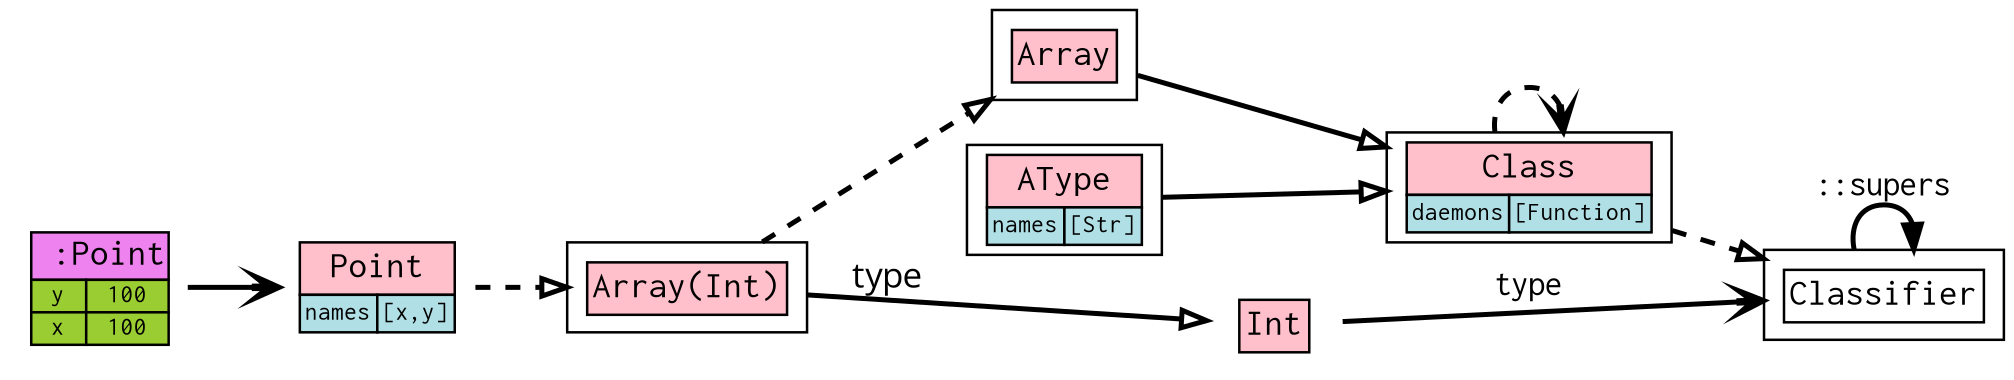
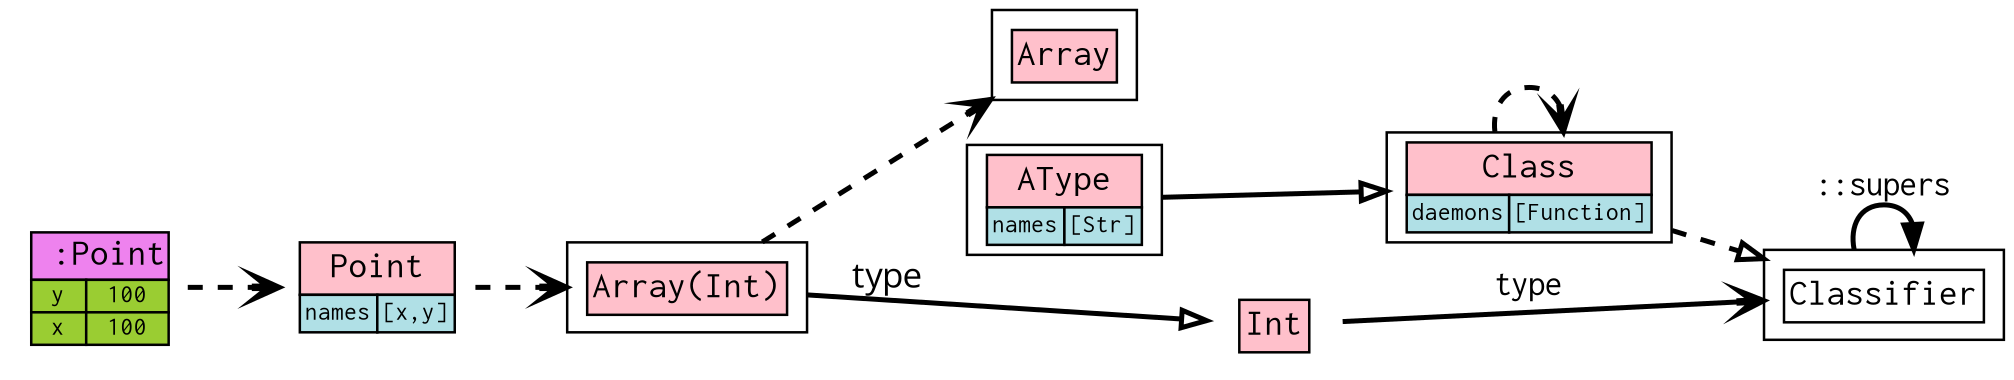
edge "Array" -> "Class": removed
edge "Array(Int)" -> "Array": arrowhead empty -> vee
edge ":Point" -> "Point": style solid -> dashed
edge "Point" -> "Array(Int)": arrowhead empty -> vee
